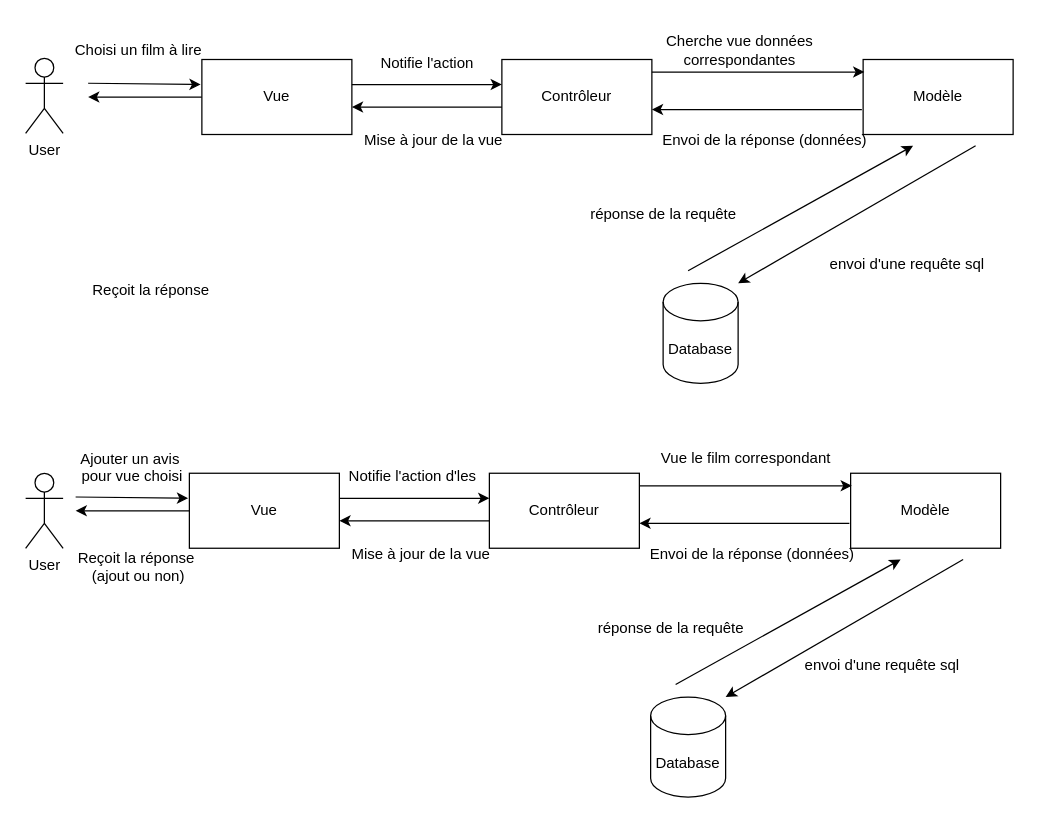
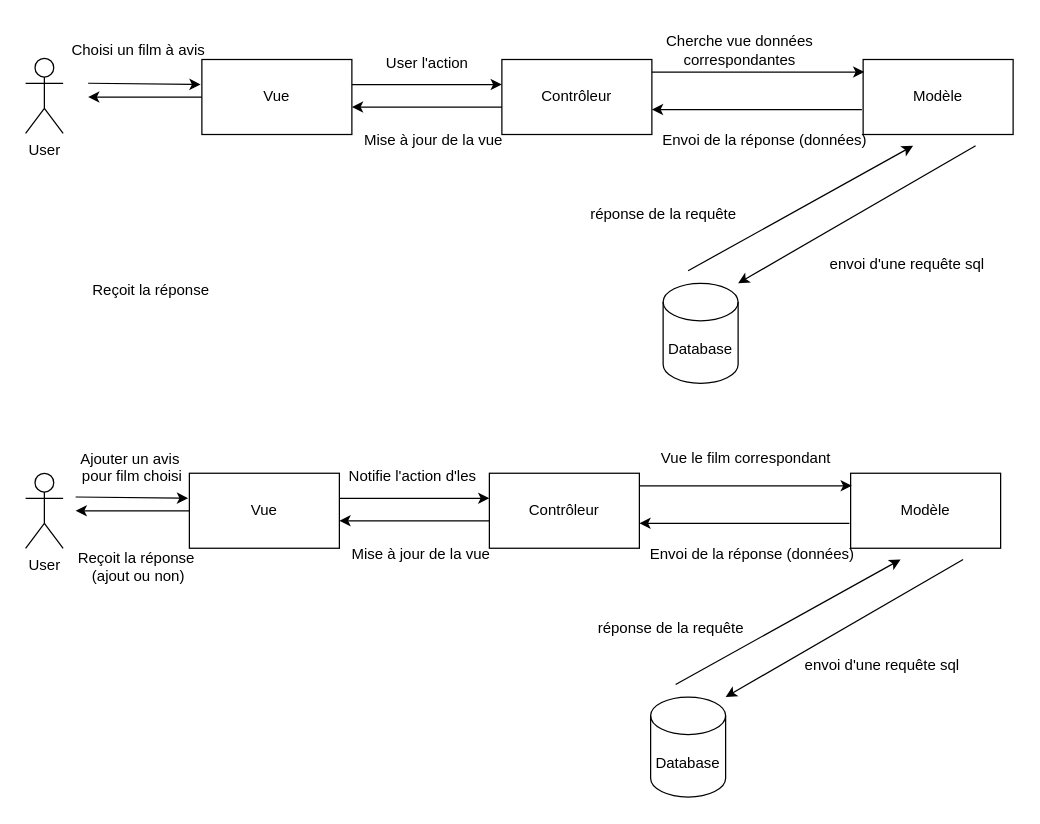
node "Choisi un film à lire": label "Choisi un film à lire" -> "Choisi un film à avis"
node "Notifie l'action": label "Notifie l'action" -> "User l'action"
node "Ajouter un avis pour vue choisi": label "Ajouter un avis pour vue choisi" -> "Ajouter un avis pour film choisi"
